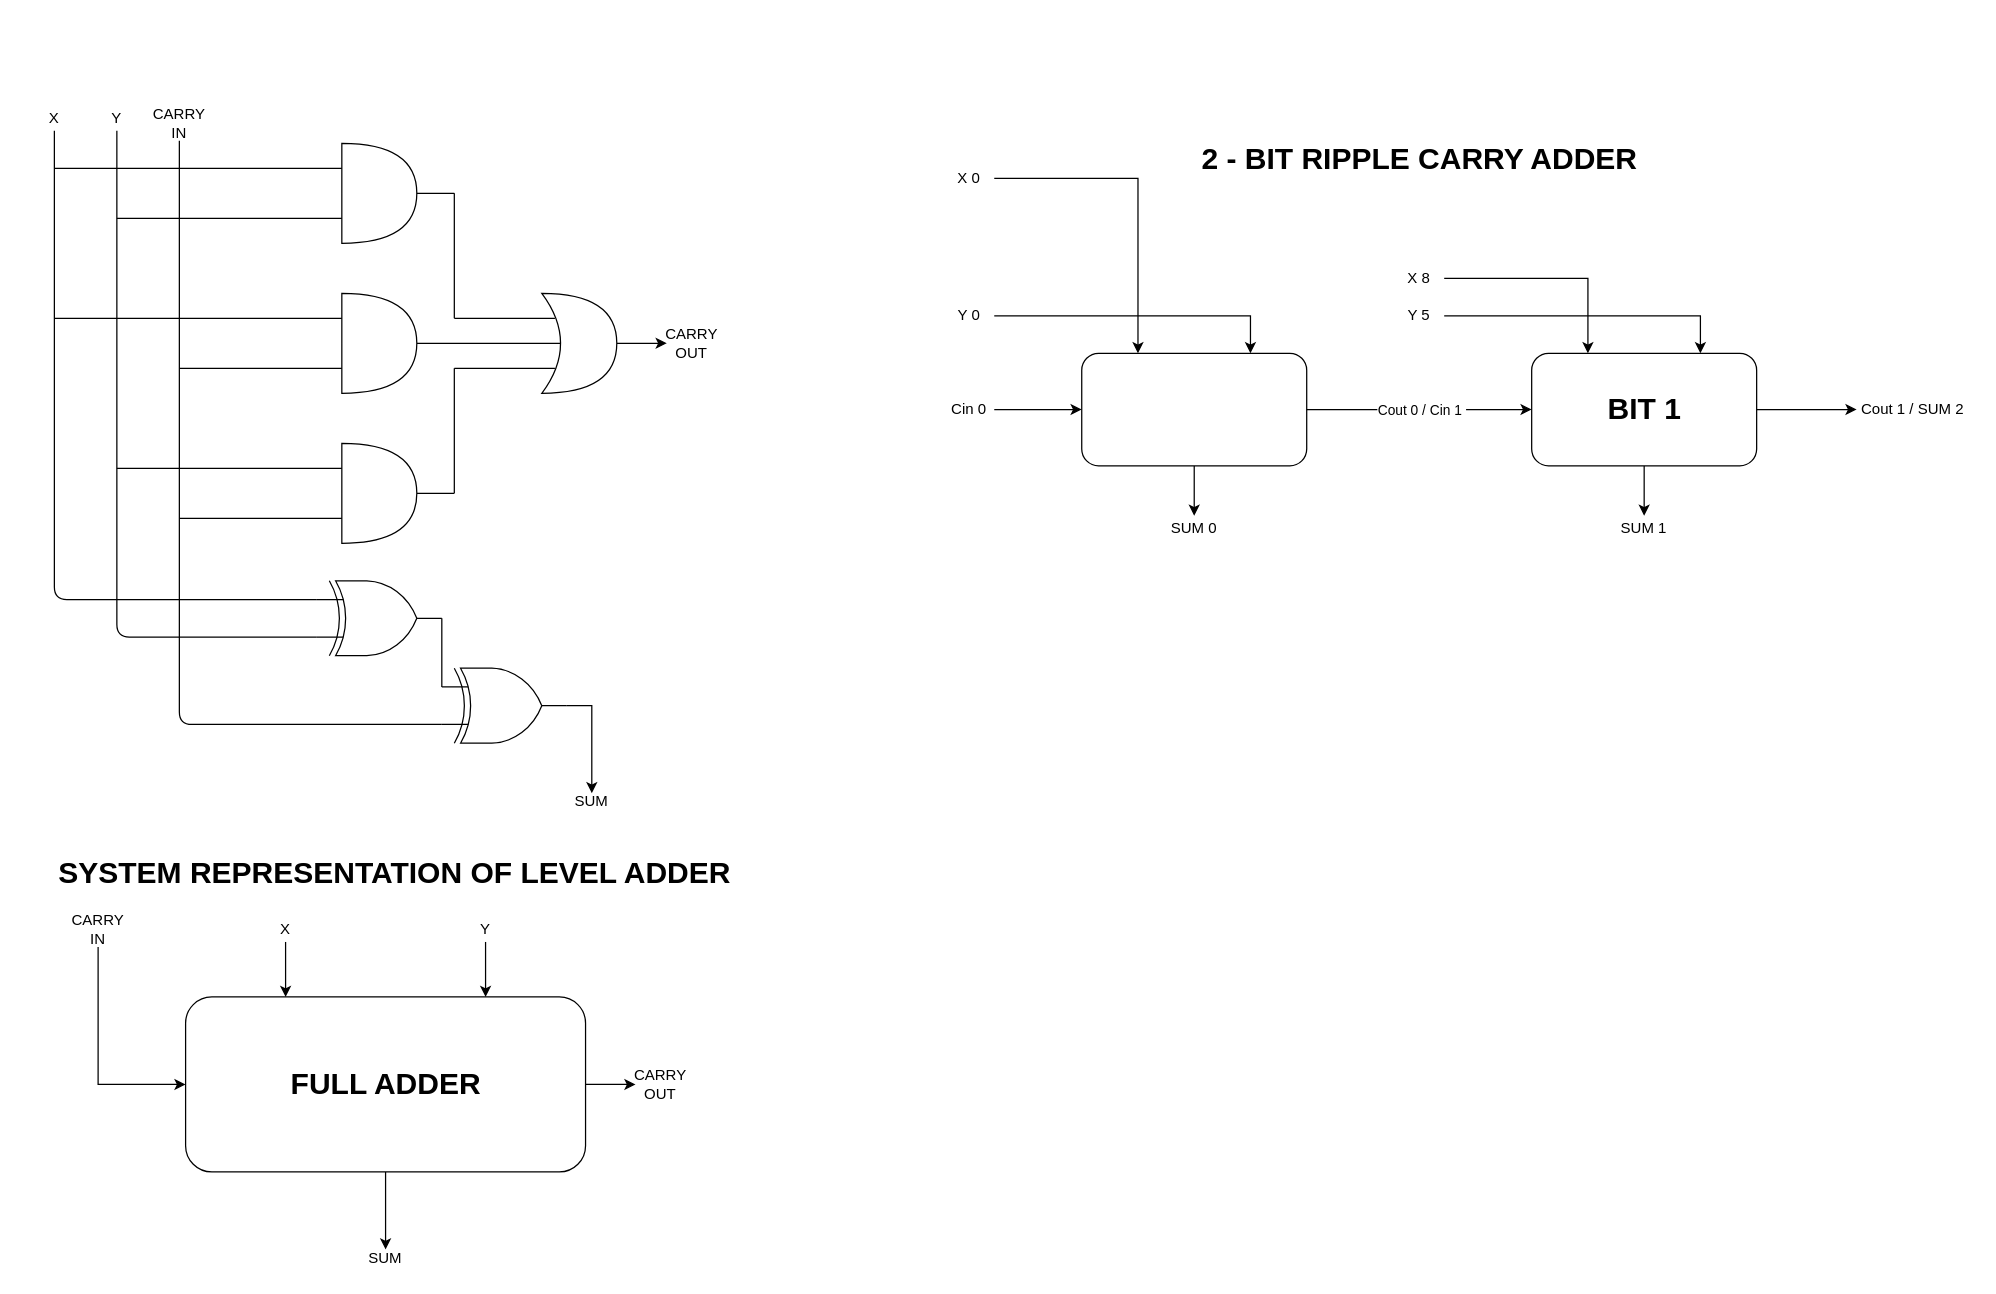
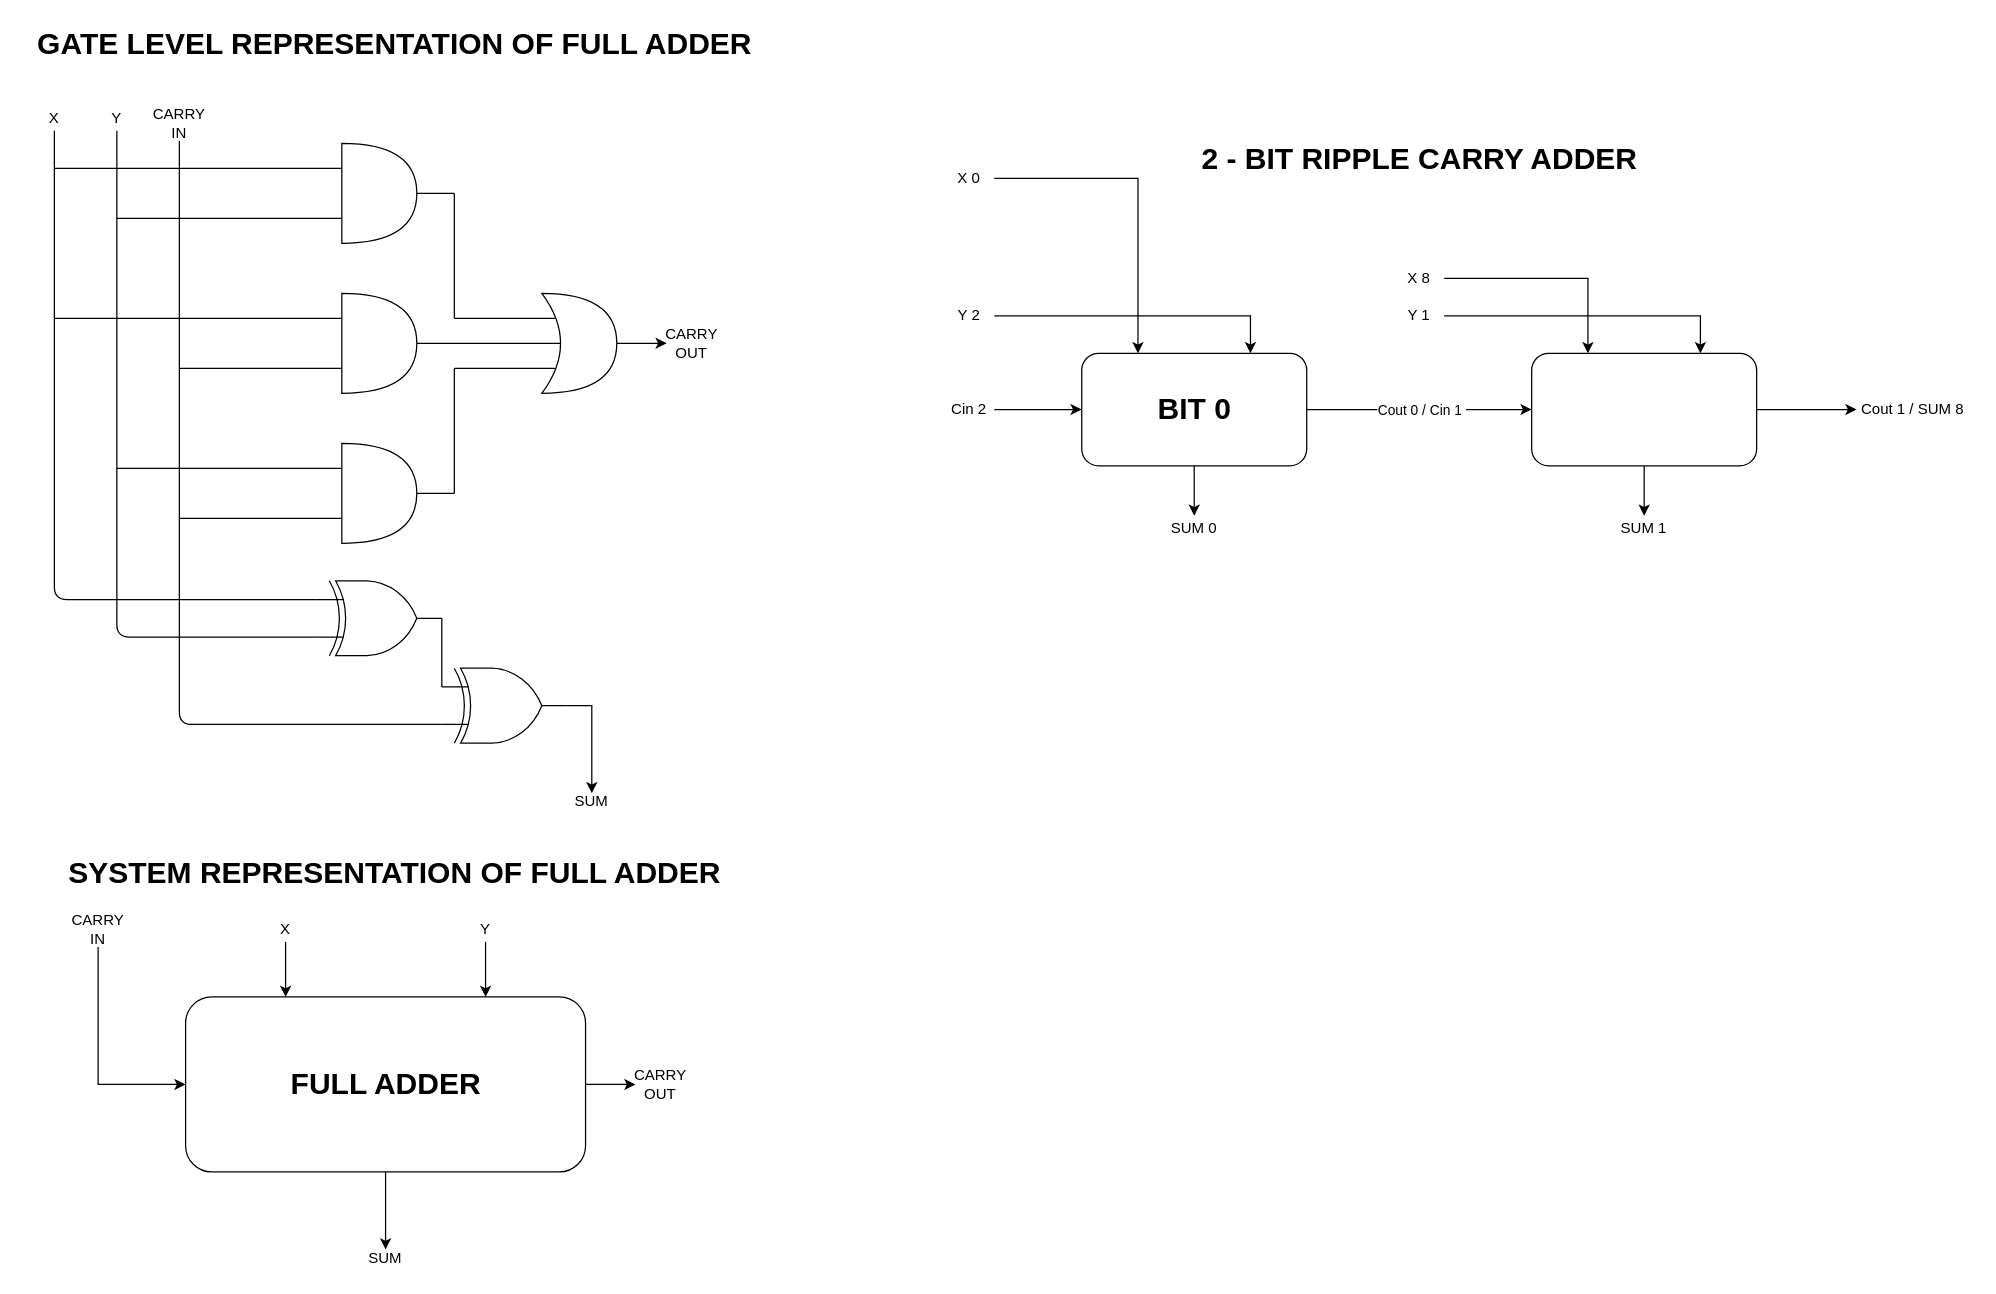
node "GATE LEVEL REPRESENTATION OF FULL ADDER": added
node "Y 0": label "Y 0" -> "Y 2"
node "Y 5": label "Y 5" -> "Y 1"
node "Cin 0": label "Cin 0" -> "Cin 2"
node "BIT 0": added
node "BIT 1": removed
node "Cout 1 / SUM 2": label "Cout 1 / SUM 2" -> "Cout 1 / SUM 8"
node "SYSTEM REPRESENTATION OF LEVEL ADDER": label "SYSTEM REPRESENTATION OF LEVEL ADDER" -> "SYSTEM REPRESENTATION OF FULL ADDER"
